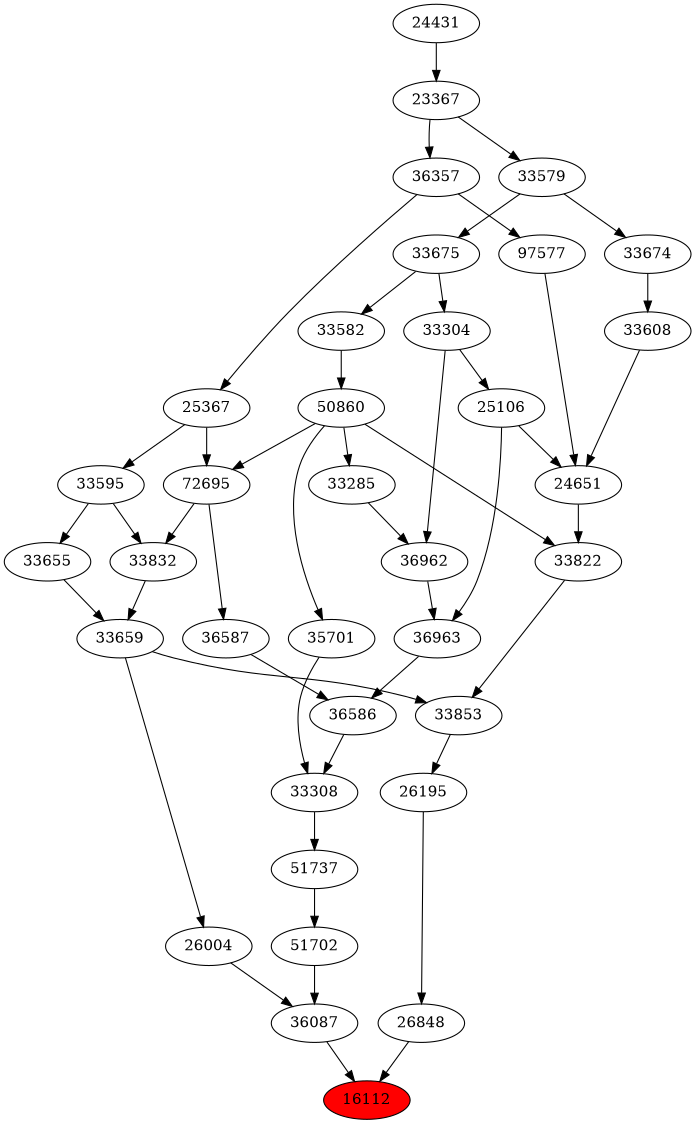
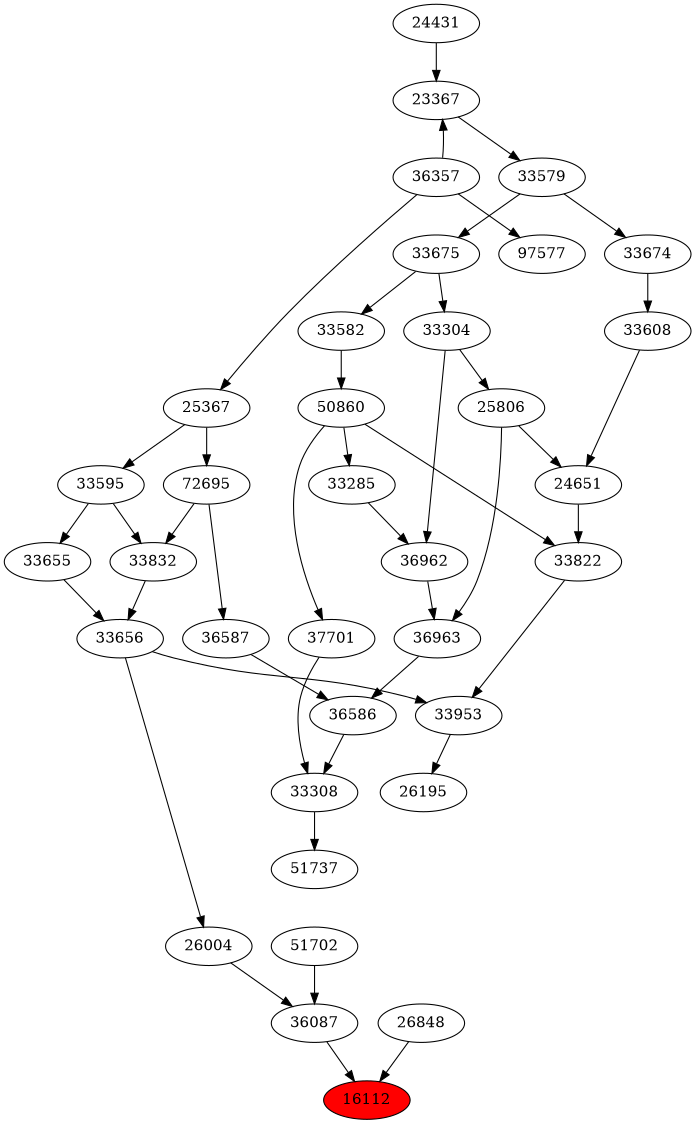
edge "23367" -> "36357": reversed
edge "97577" -> "24651": removed
node "25106": label "25106" -> "25806"
edge "50860" -> "72695": removed
node "33659": label "33659" -> "33656"
node "35701": label "35701" -> "37701"
node "33853": label "33853" -> "33953"
edge "26195" -> "26848": removed
edge "51737" -> "51702": removed
